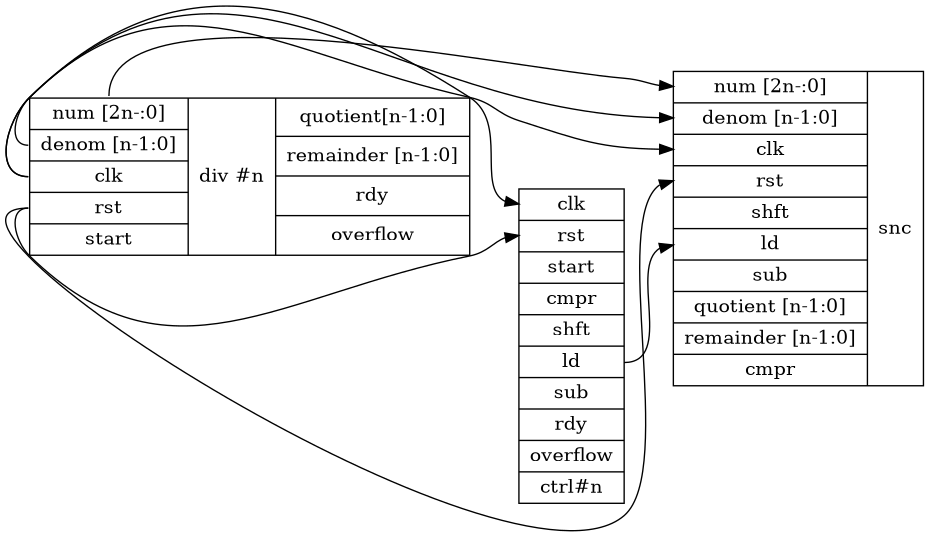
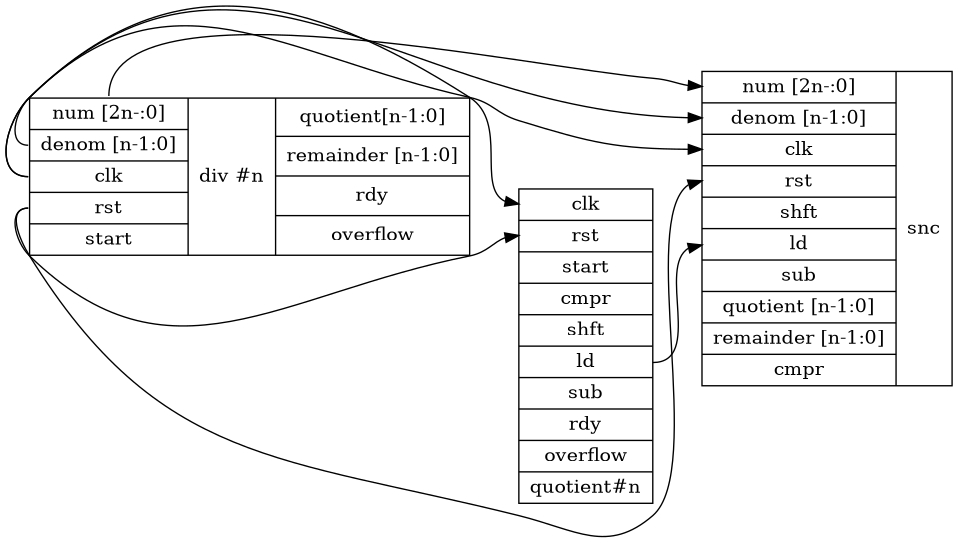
node "clk": text "ctrl#n" -> "quotient#n"
